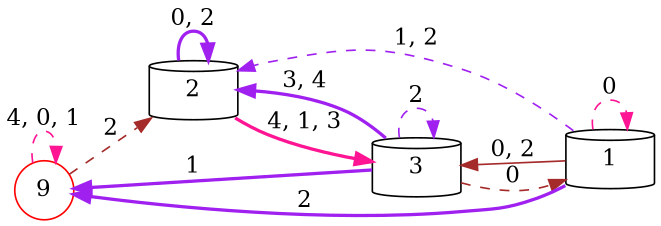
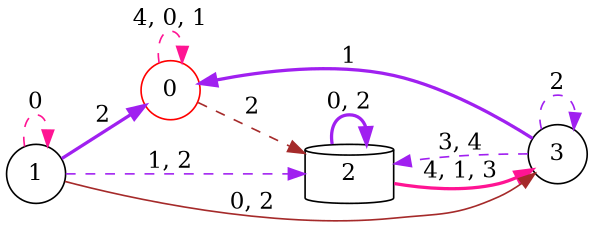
edge "3" -> "2": style bold -> dashed
node "1": shape cylinder -> circle
node "3": shape cylinder -> circle
node "9": label "9" -> "0"
edge "3" -> "1": removed, label "0"
